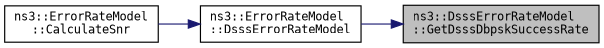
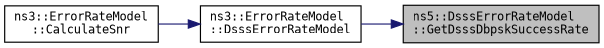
node "ns3::DsssErrorRateModel ::GetDsssDbpskSuccessRate": label "ns3::DsssErrorRateModel ::GetDsssDbpskSuccessRate" -> "ns5::DsssErrorRateModel ::GetDsssDbpskSuccessRate"
